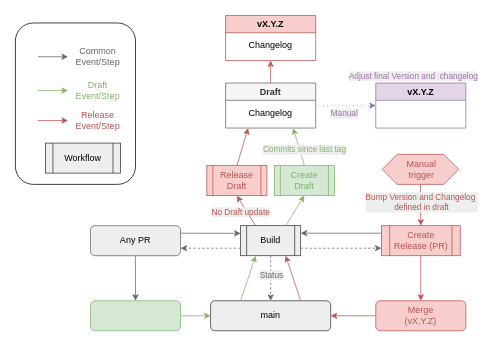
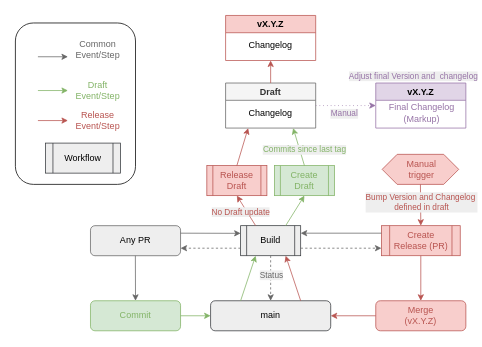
node "Common Event/Step": moved (98, 57) -> (98, 49)
node "Final Changelog (Markup)": added
node "Commit": added
